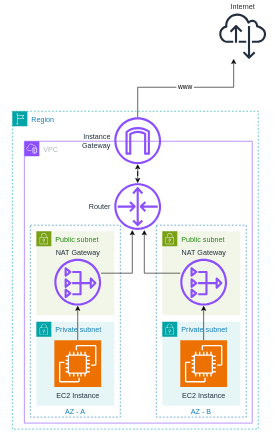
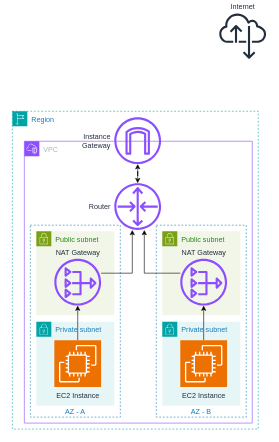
edge "Instance Gateway" -> "Internet": removed, label "www"
